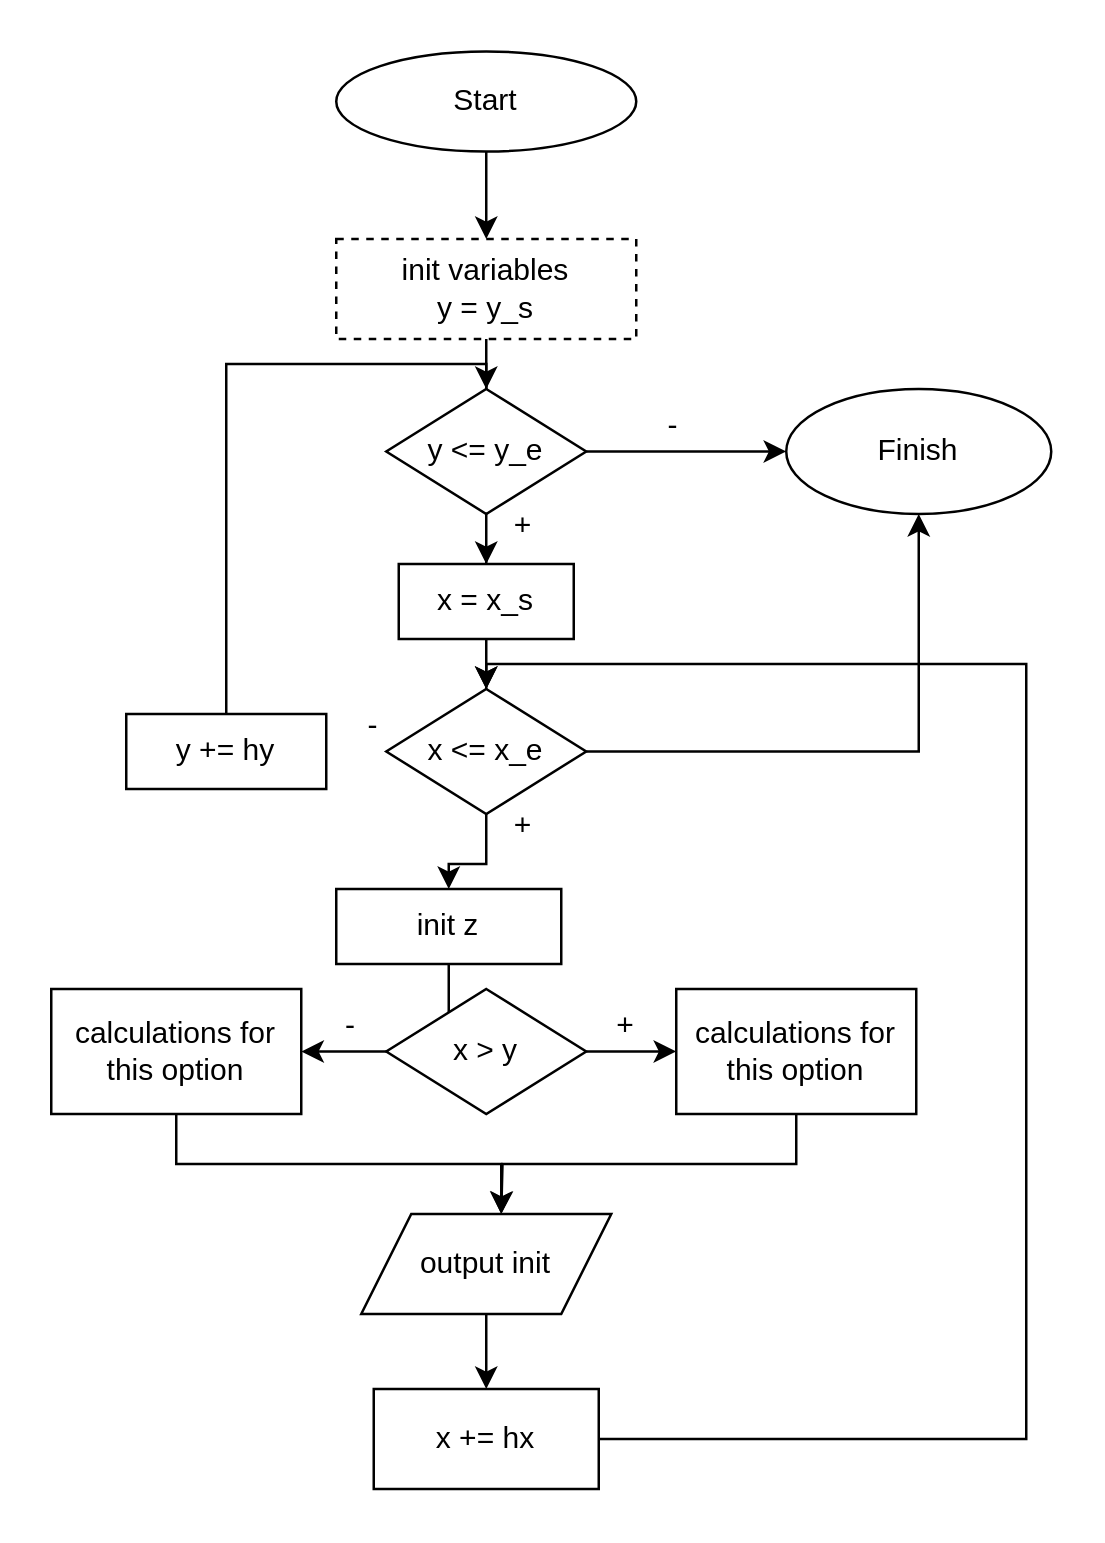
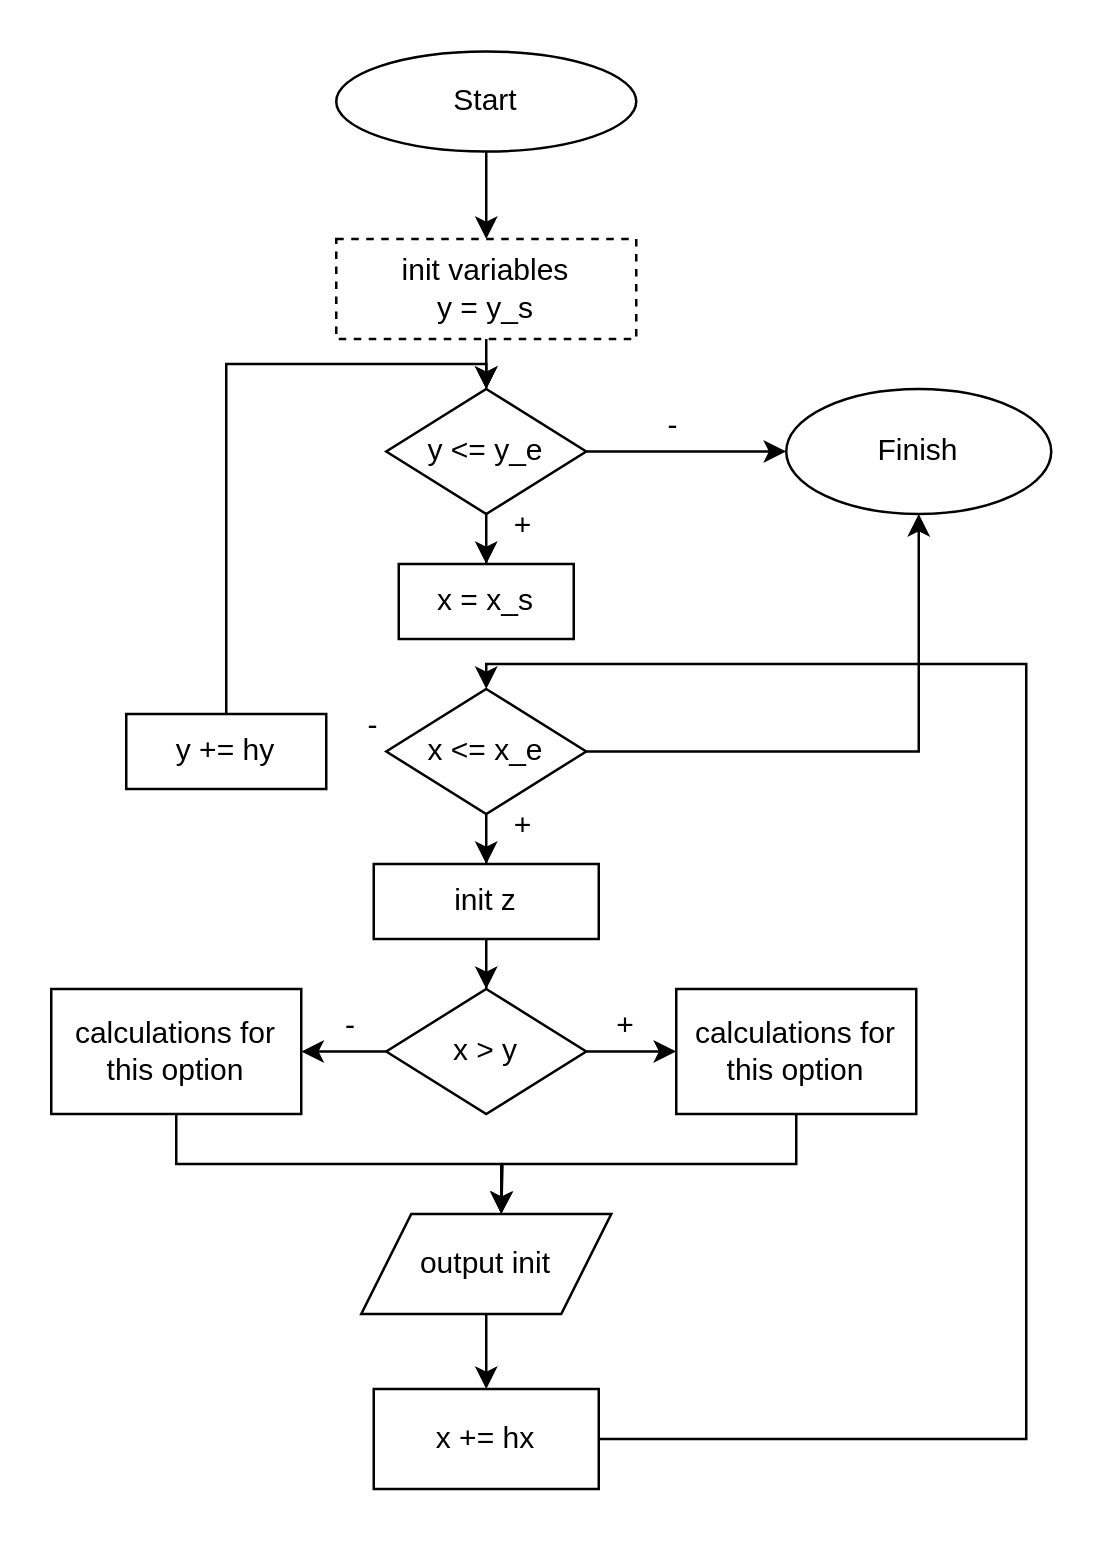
edge "y <= y_e" -- "y += hy": arrowhead none -> classic
edge "x = x_s" -> "x <= x_e": removed
node "init z": moved (449, 926) -> (486, 901)
